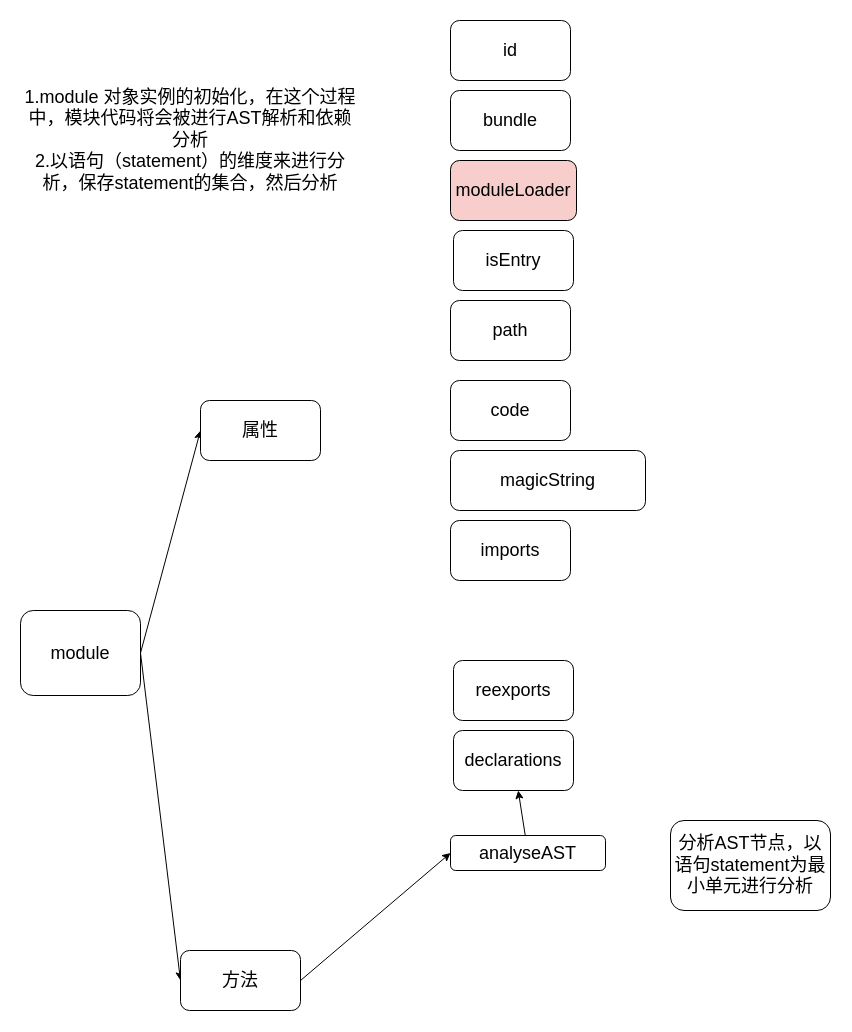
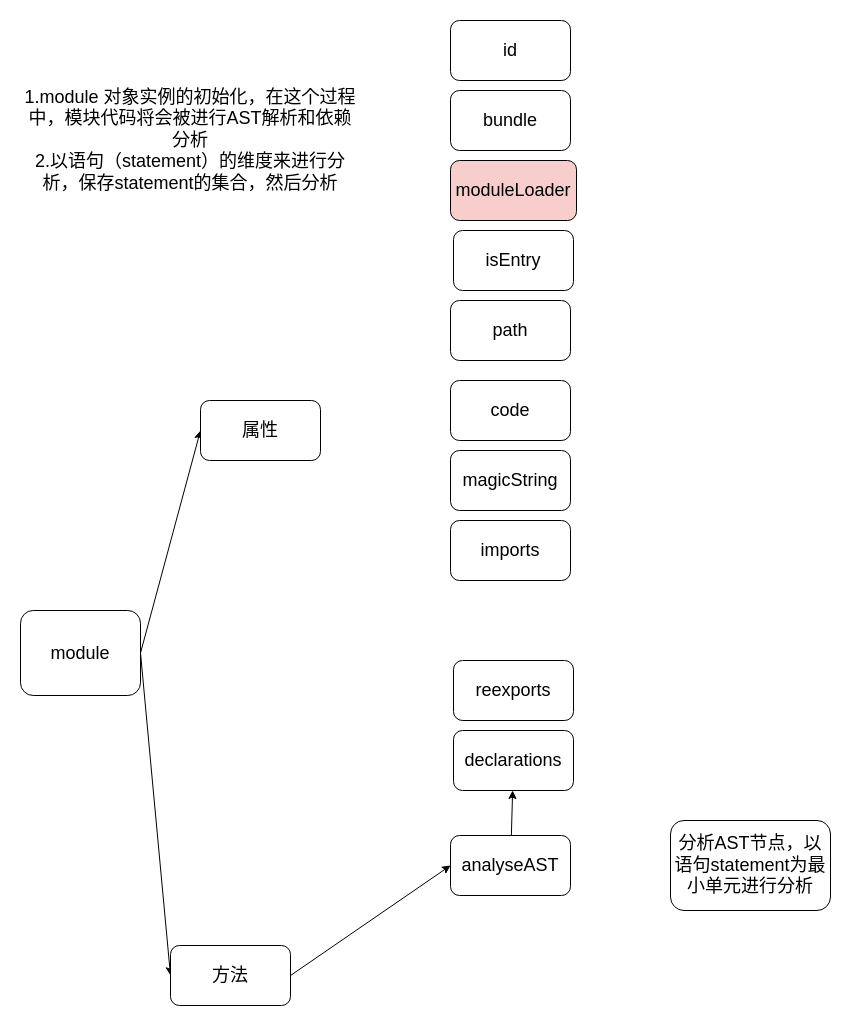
node "magicString": size 195x60 -> 120x60
node "analyseAST": size 155x35 -> 120x60
node "方法": moved (241, 981) -> (231, 976)
